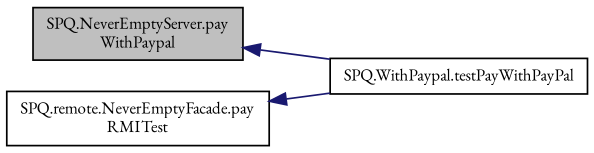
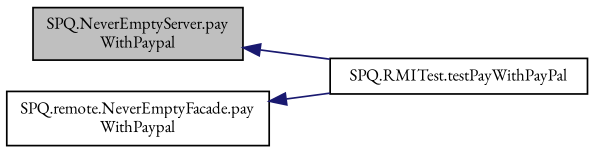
node "SPQ.WithPaypal.testPayWithPayPal": label "SPQ.WithPaypal.testPayWithPayPal" -> "SPQ.RMITest.testPayWithPayPal"
node "SPQ.remote.NeverEmptyFacade.pay RMITest": label "SPQ.remote.NeverEmptyFacade.pay RMITest" -> "SPQ.remote.NeverEmptyFacade.pay WithPaypal"
